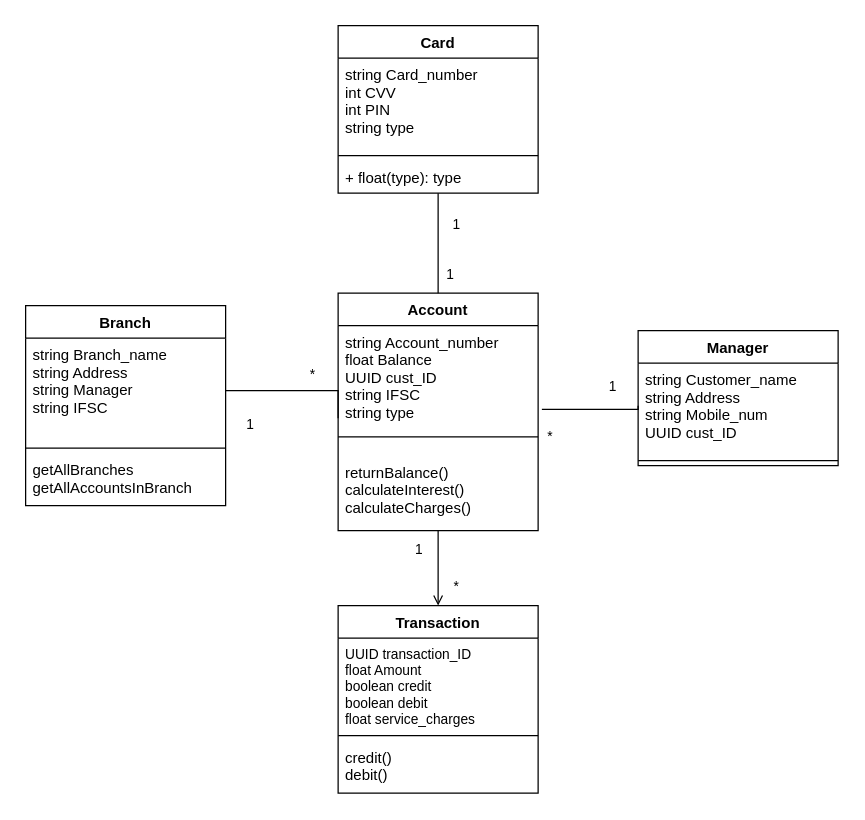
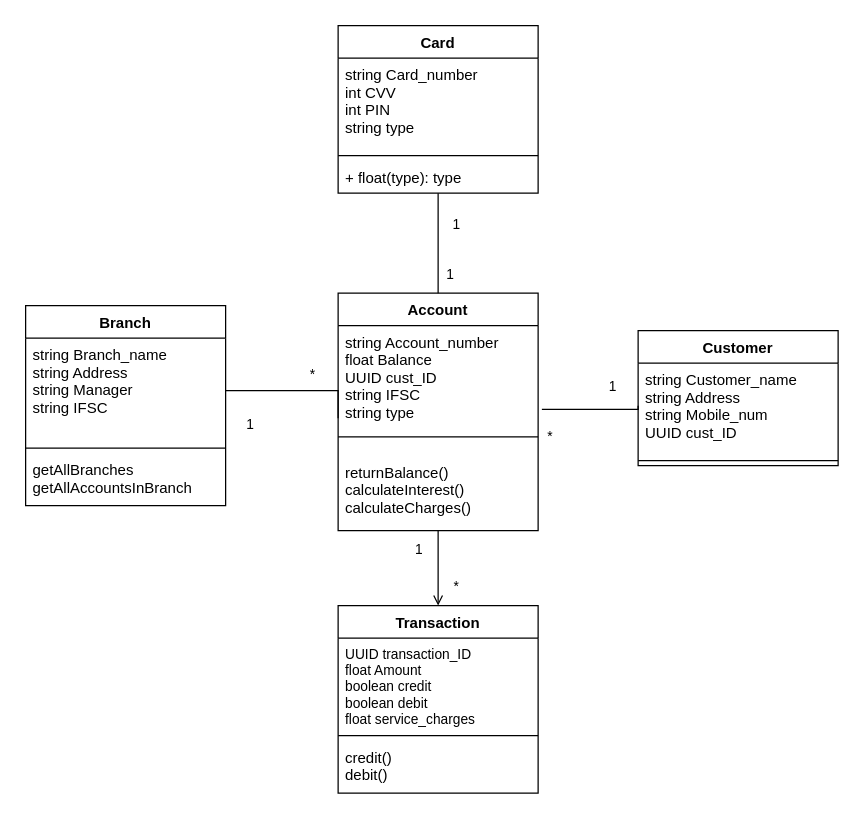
node "Manager": label "Manager" -> "Customer"
